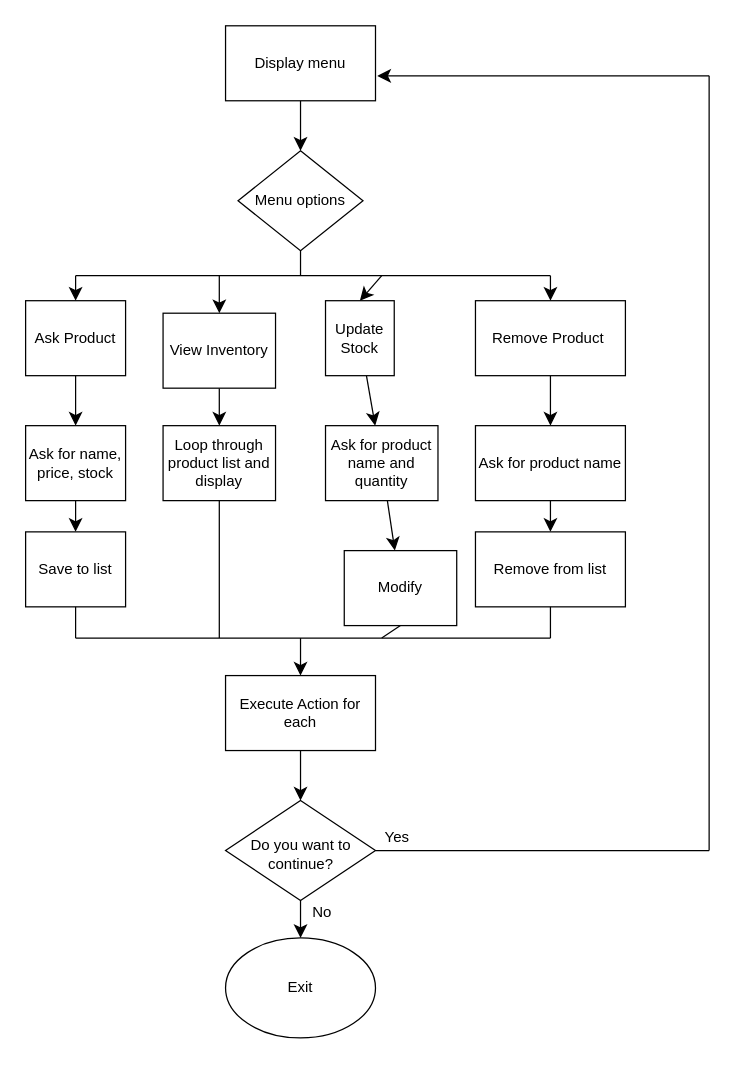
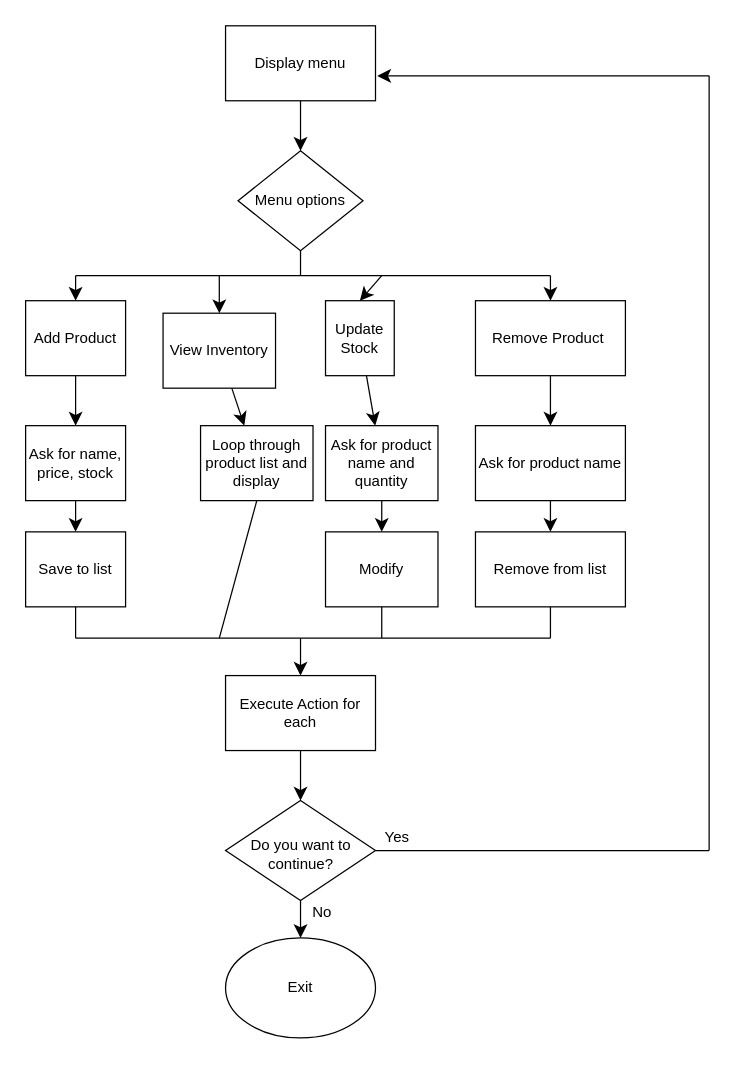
node "Ask Product": label "Ask Product" -> "Add Product"
node "Loop through product list and display": moved (219, 463) -> (257, 463)
node "Modify": moved (401, 588) -> (382, 569)
